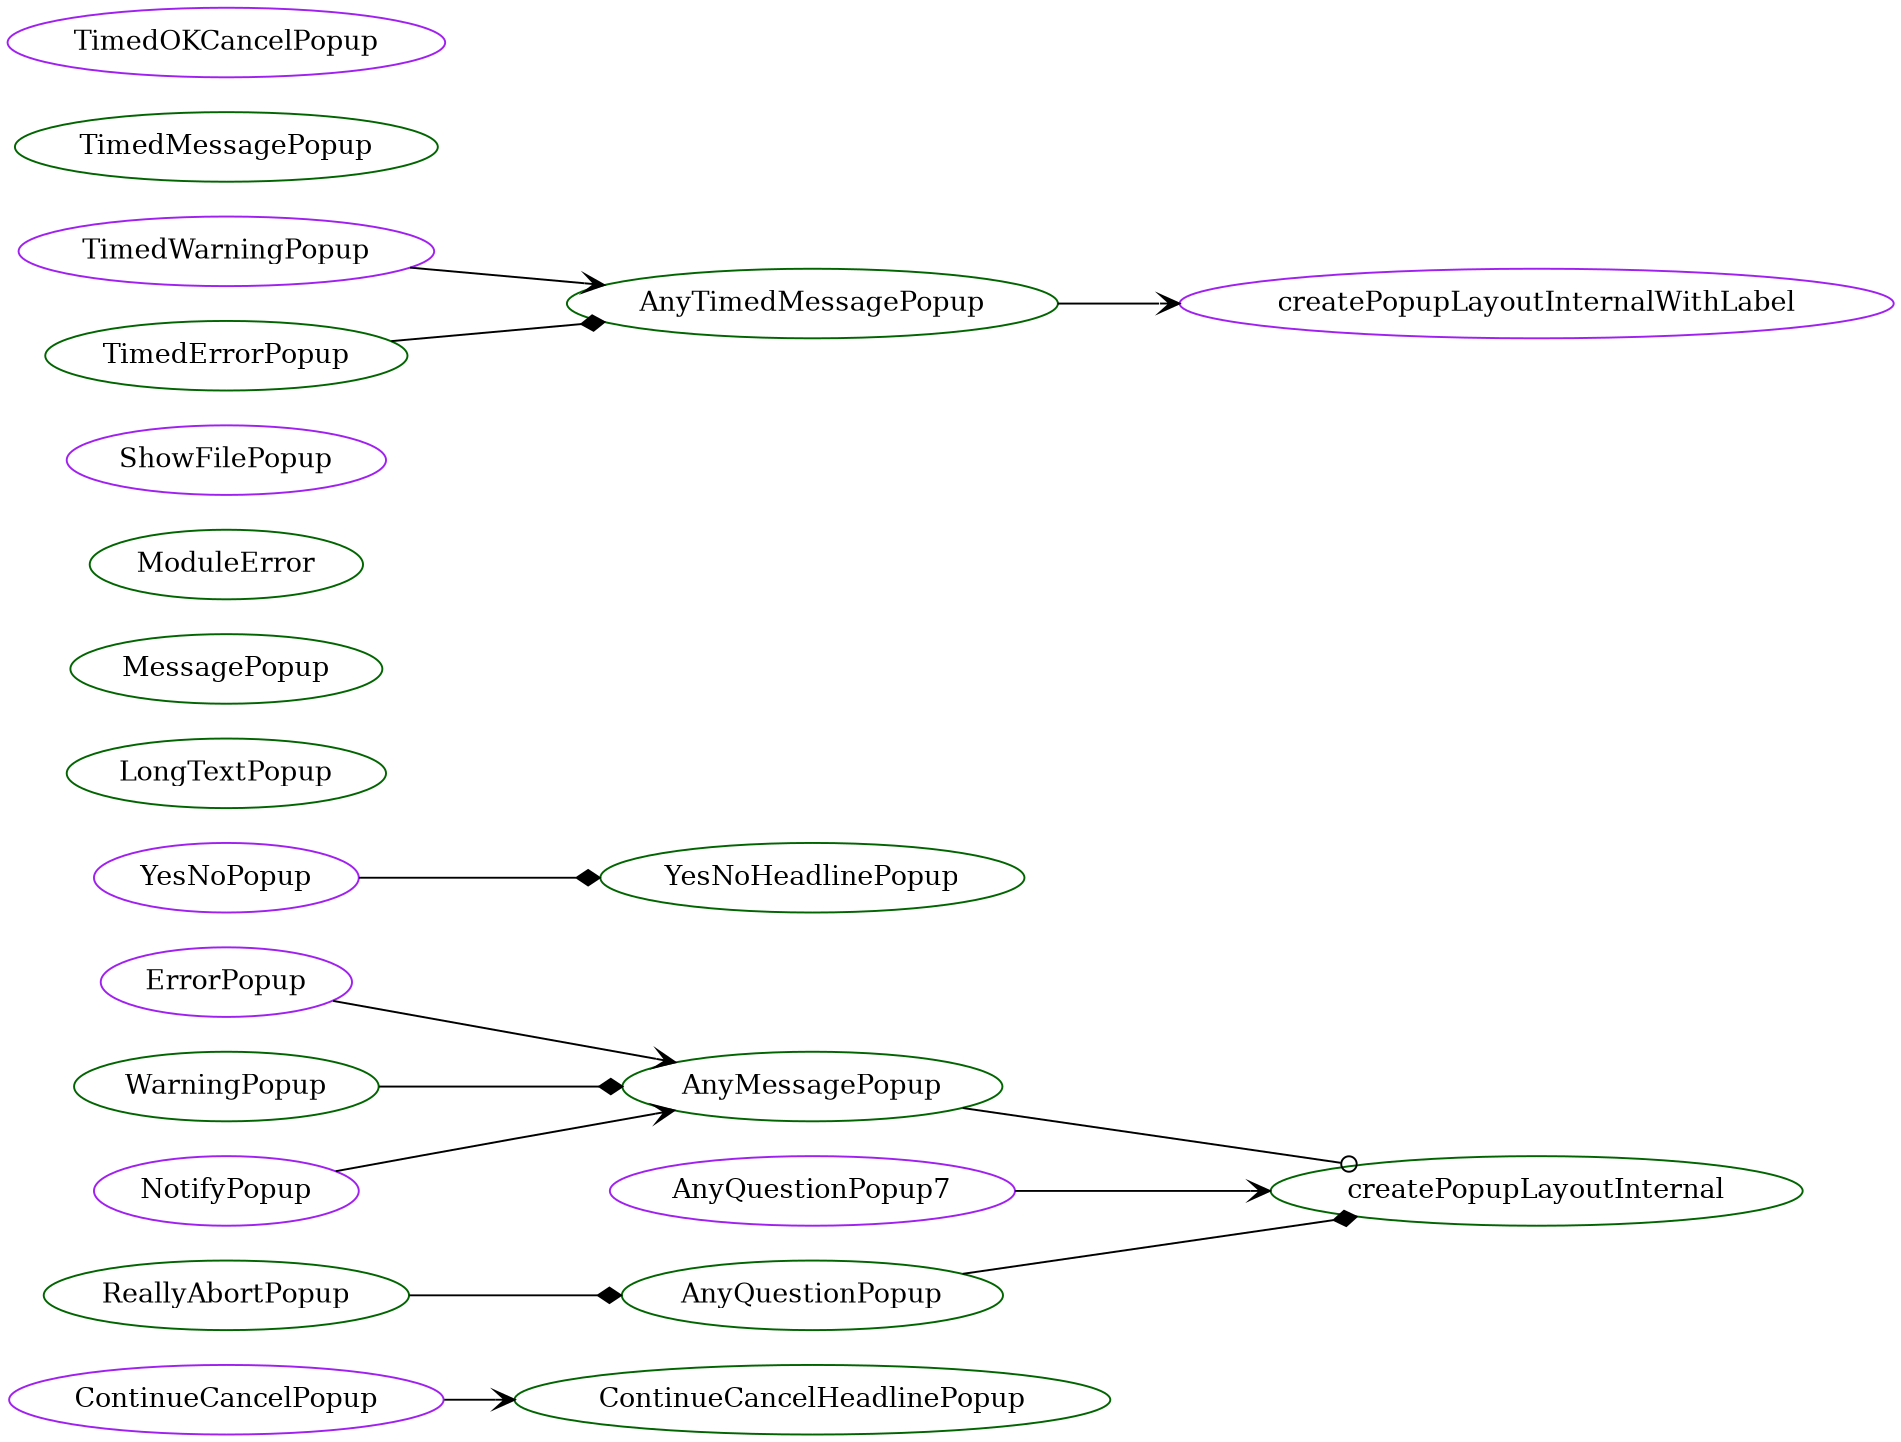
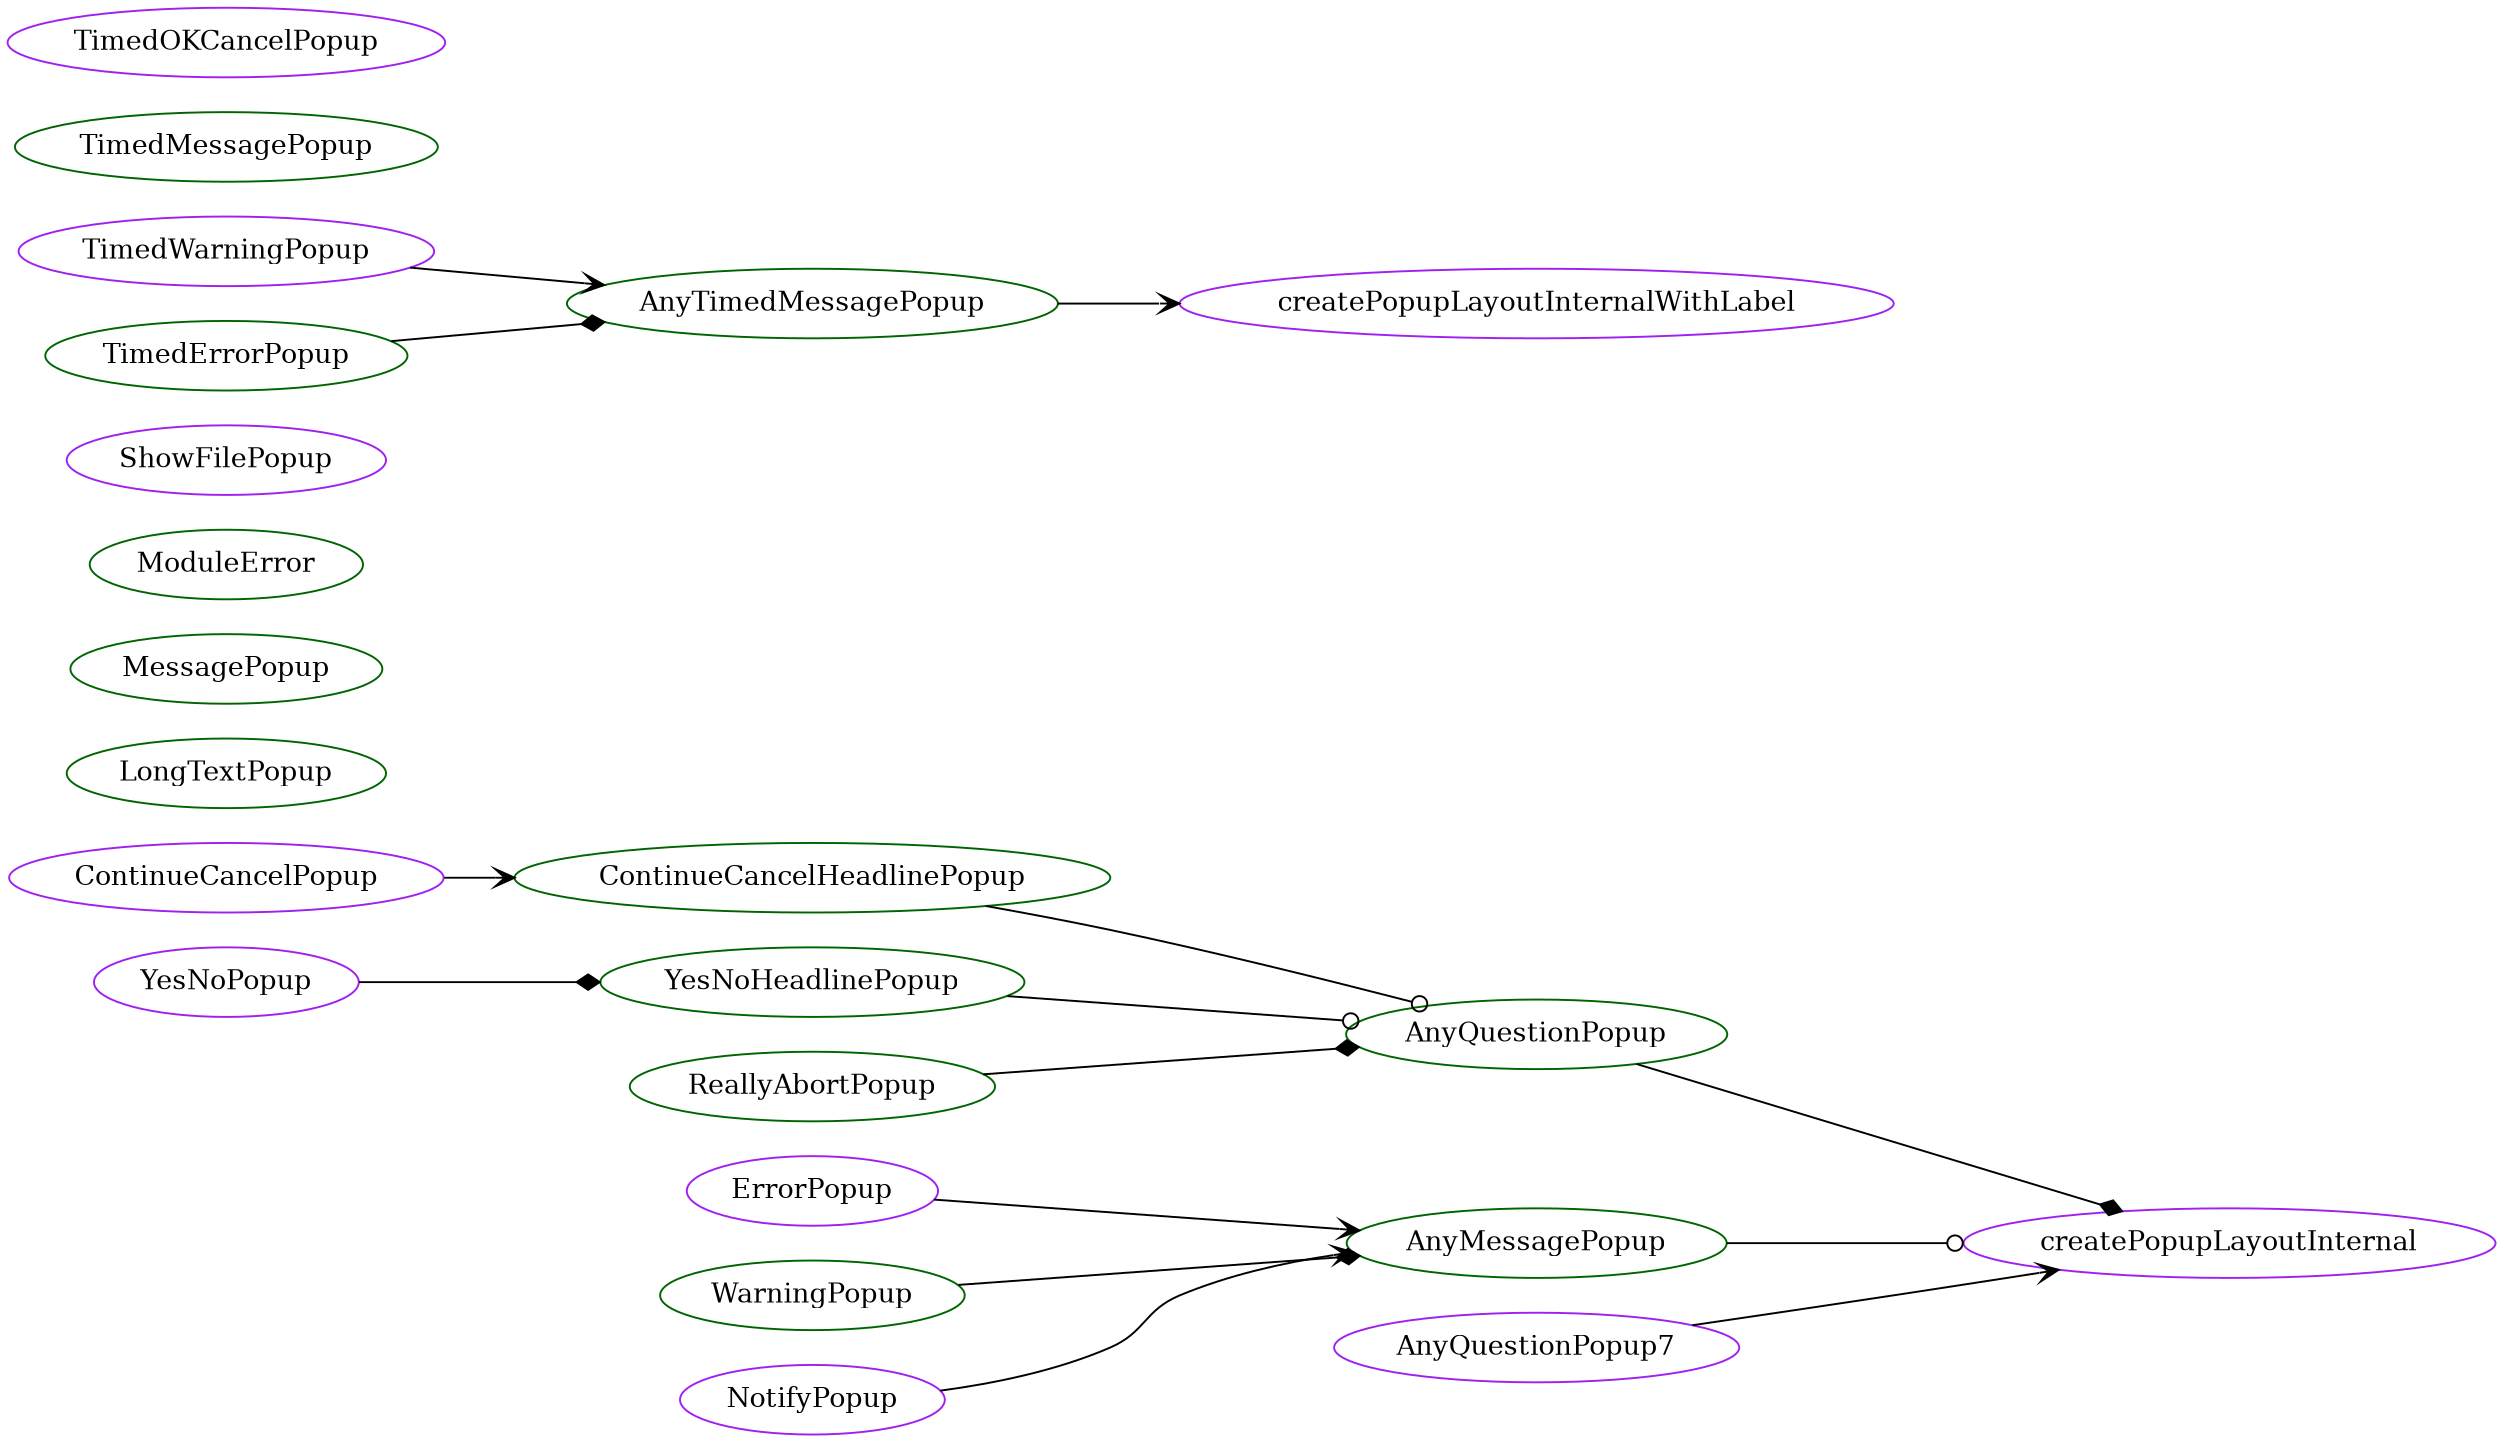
edge "ContinueCancelHeadlinePopup" -> "AnyQuestionPopup": added
edge "YesNoHeadlinePopup" -> "AnyQuestionPopup": added
node "createPopupLayoutInternal": color darkgreen -> purple
